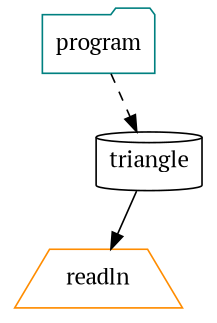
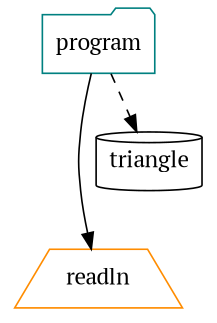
edge "triangle" -> "readln": now "program" -> "readln"
